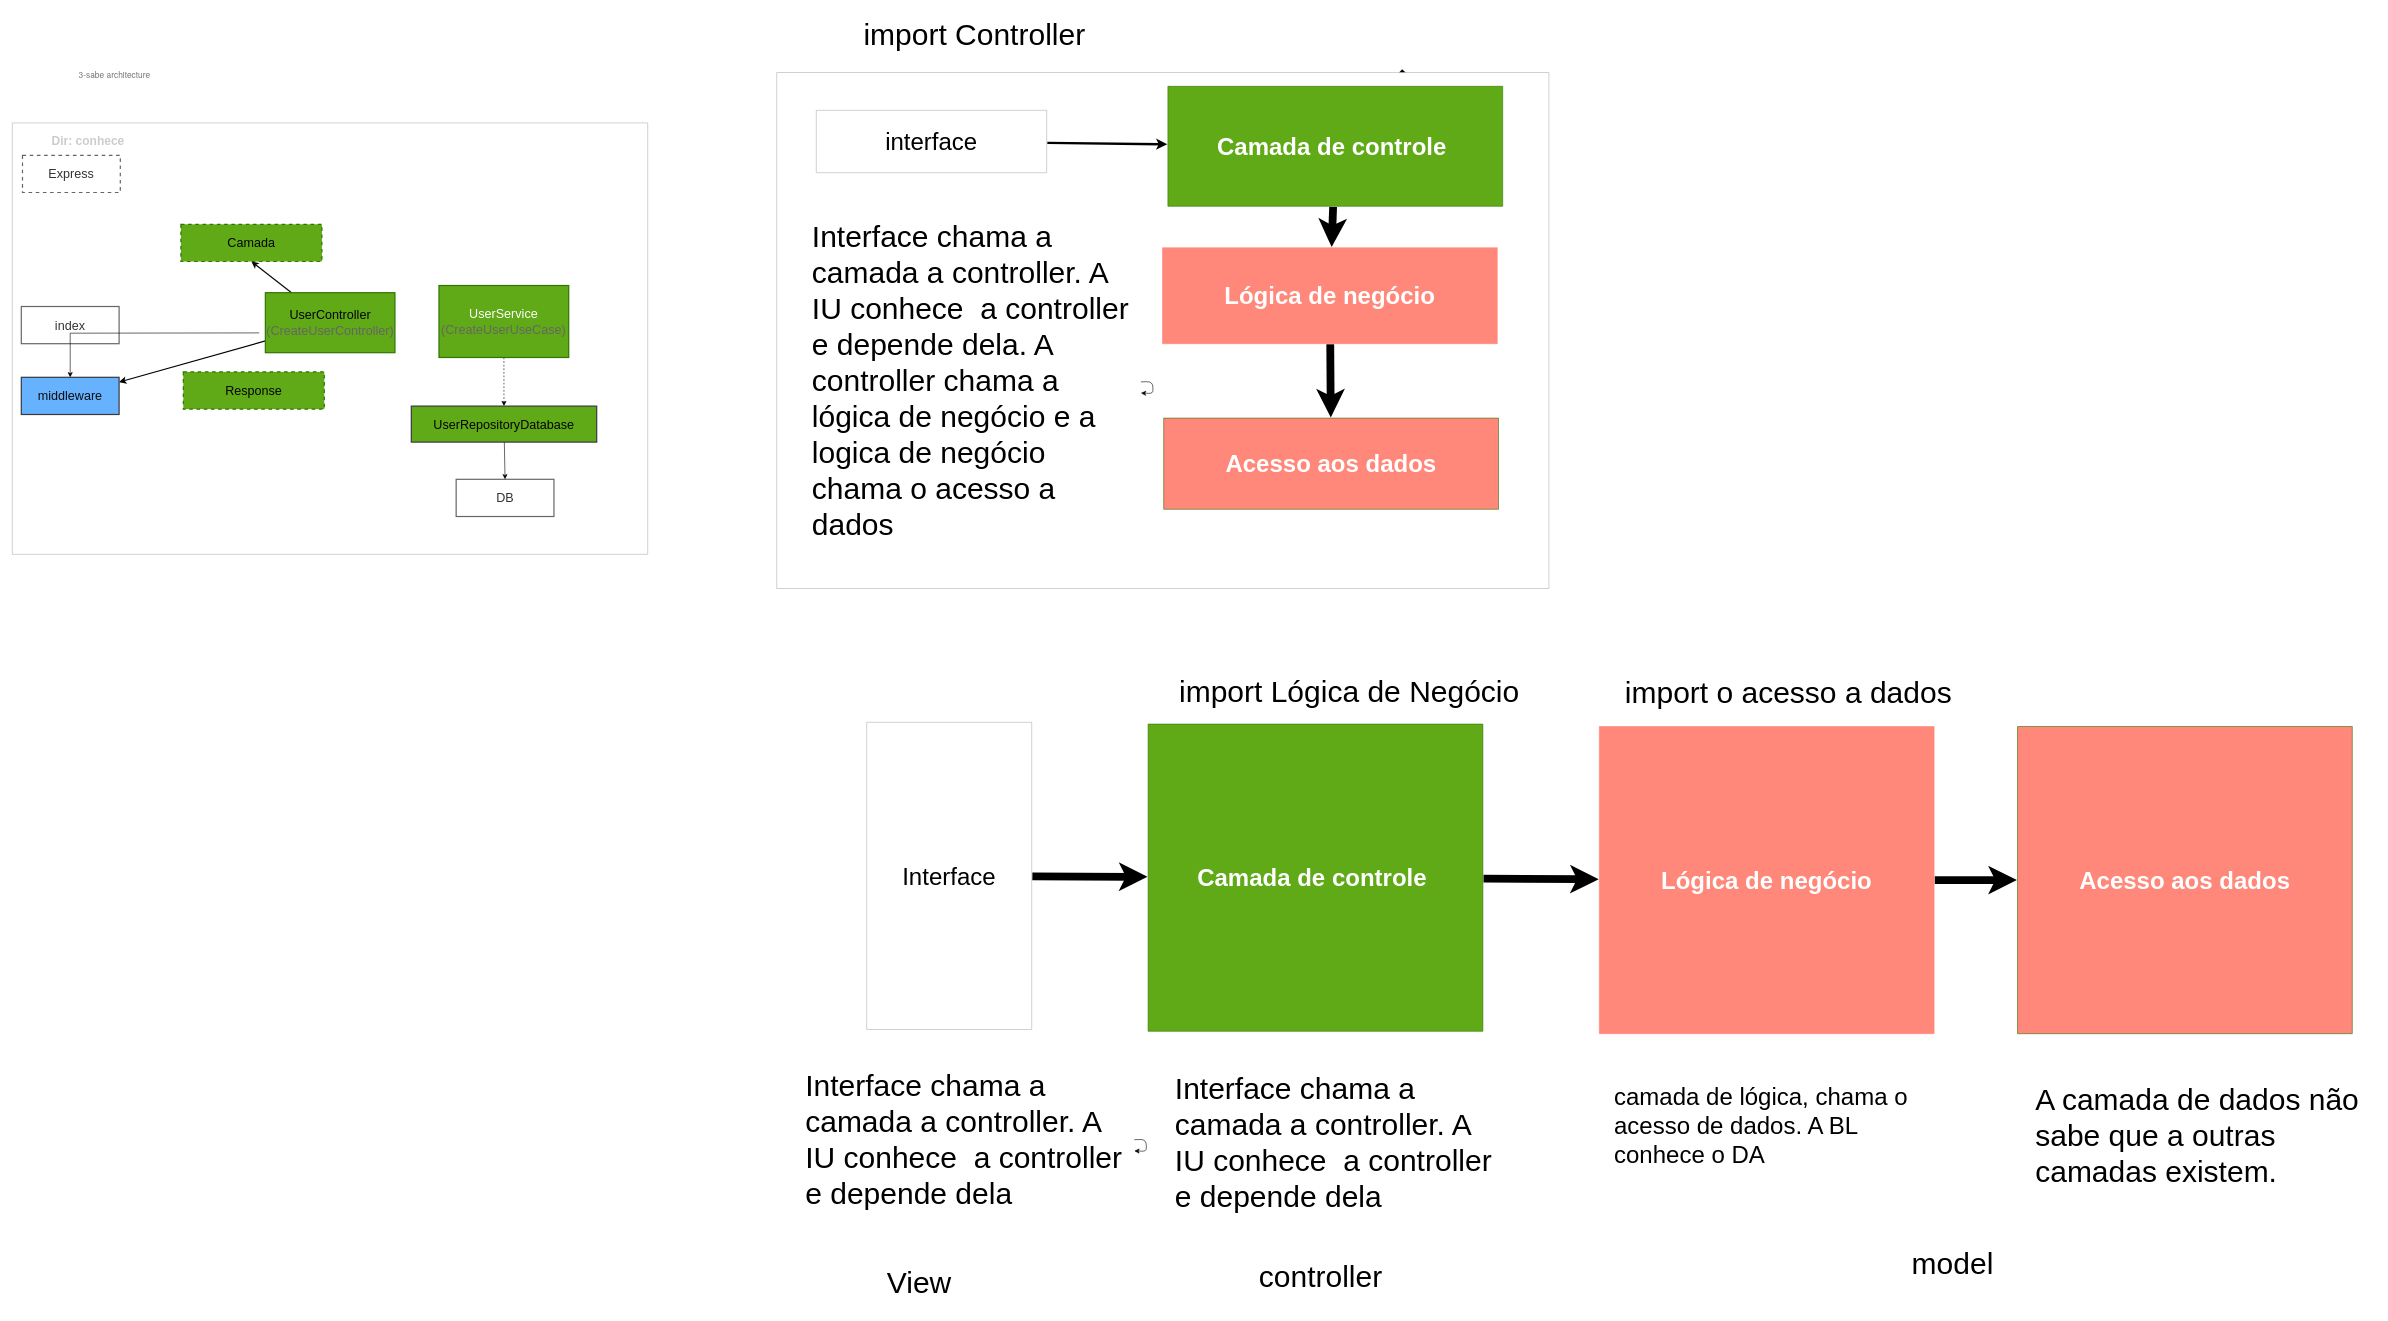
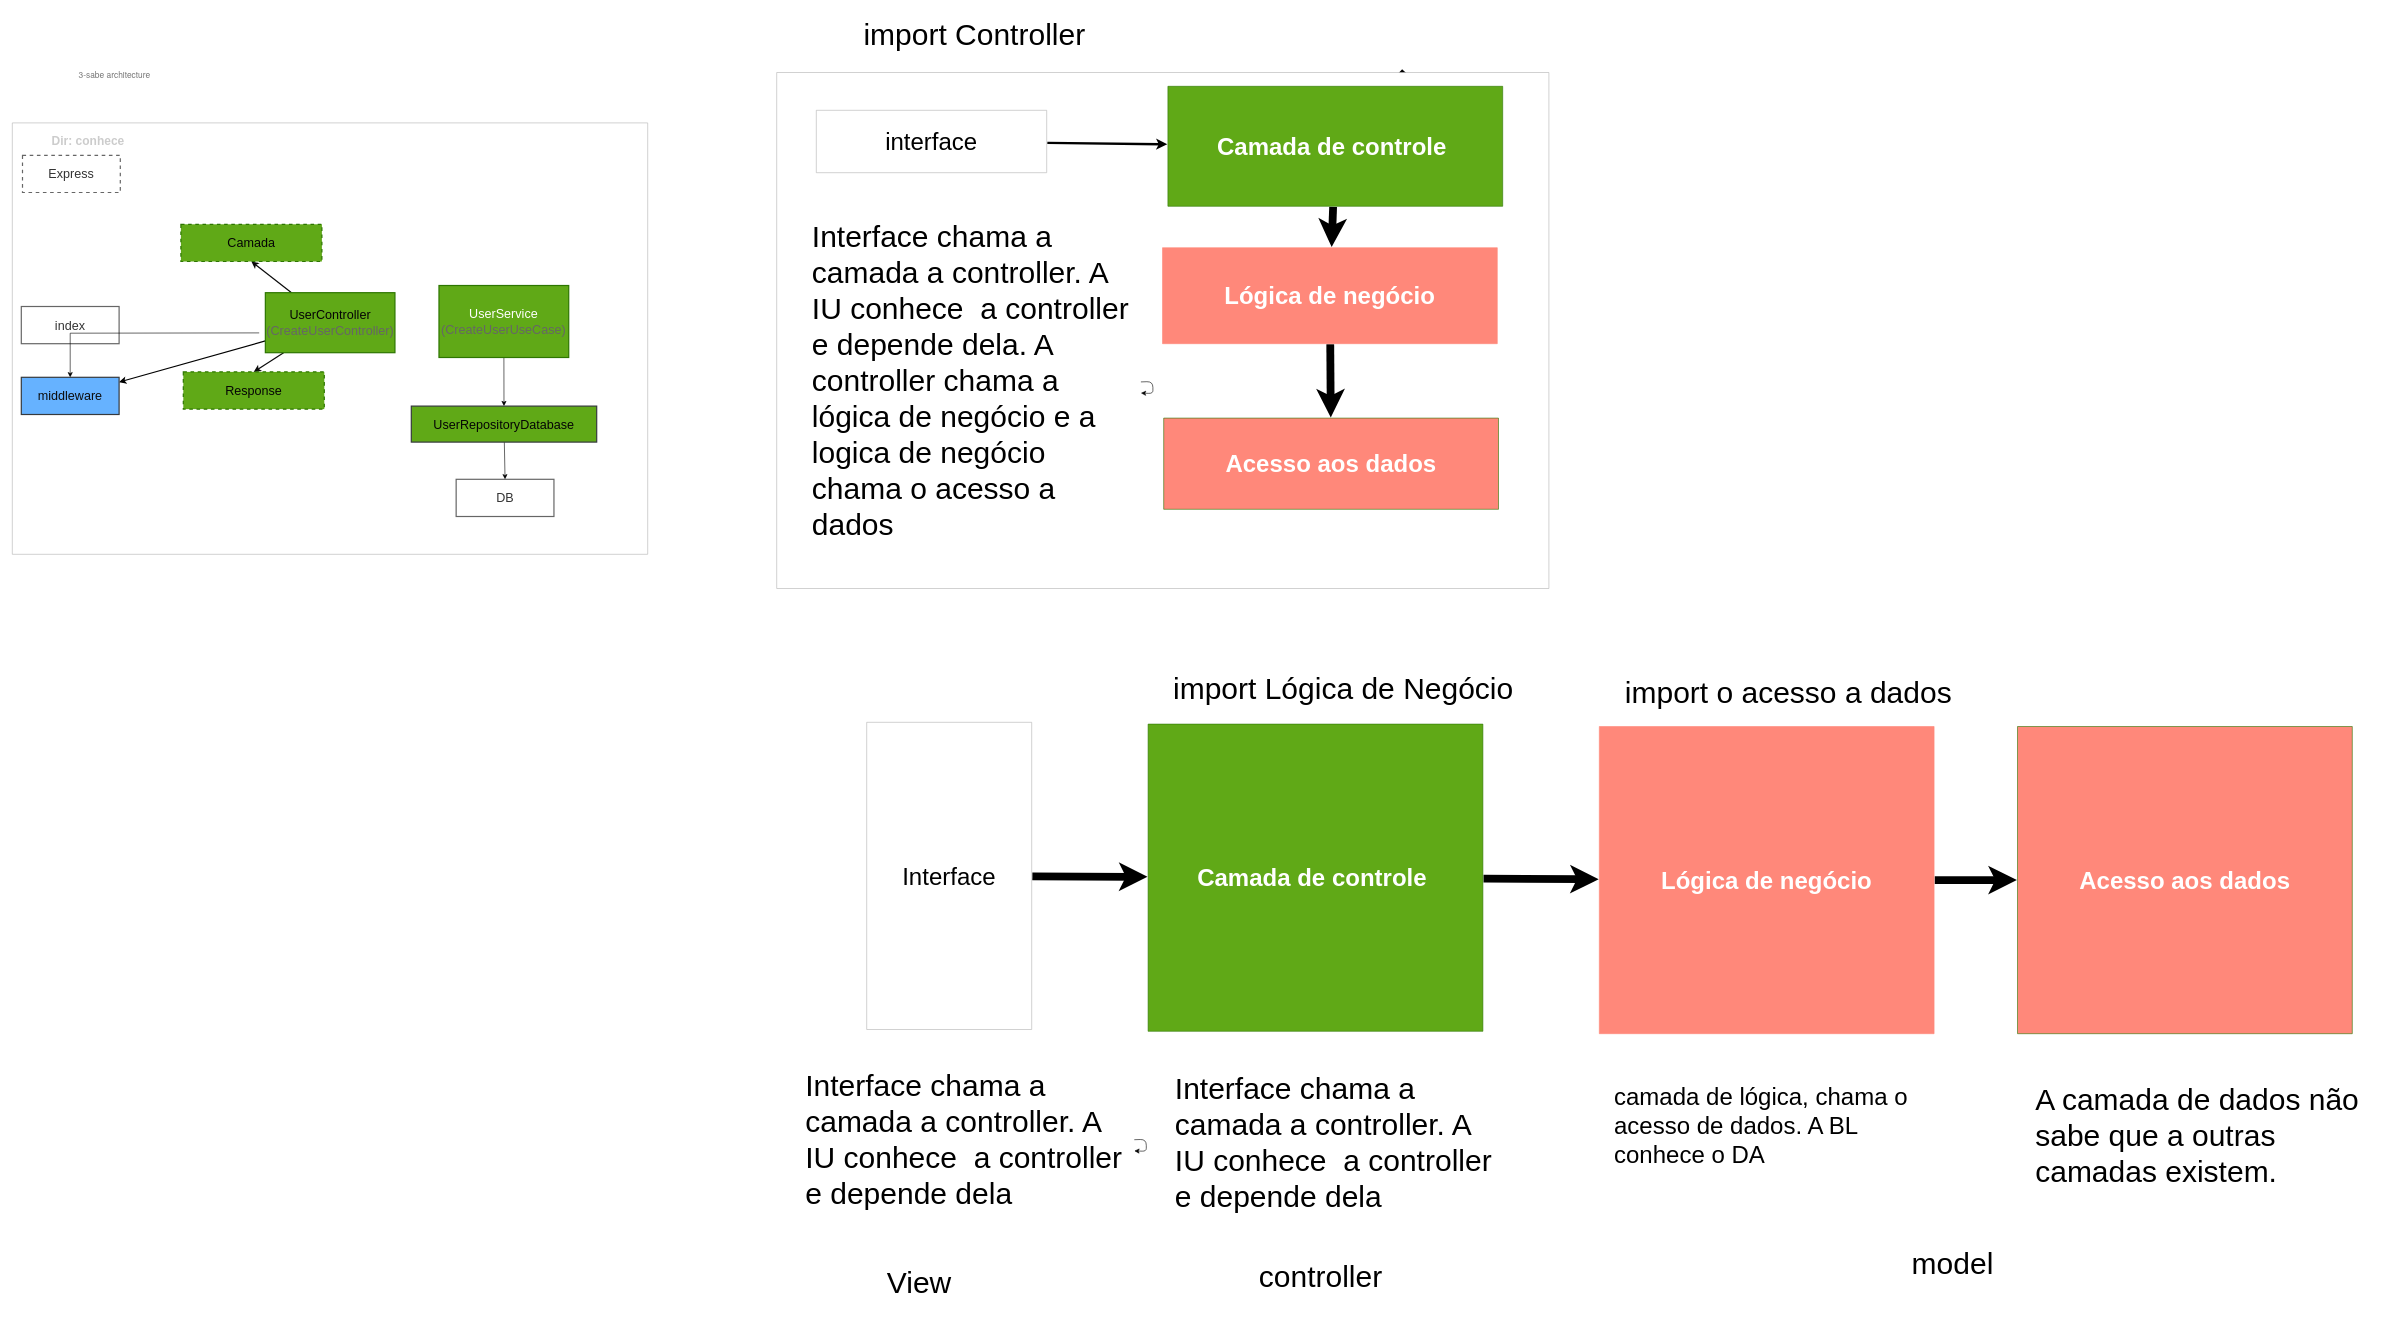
edge "UserController (CreateUserController)" -> "Response": added
edge "UserService (CreateUserUseCase)" -> "UserRepositoryDatabase": style dashed -> solid
node "import Lógica de Negócio": moved (1367, 693) -> (1361, 690)
